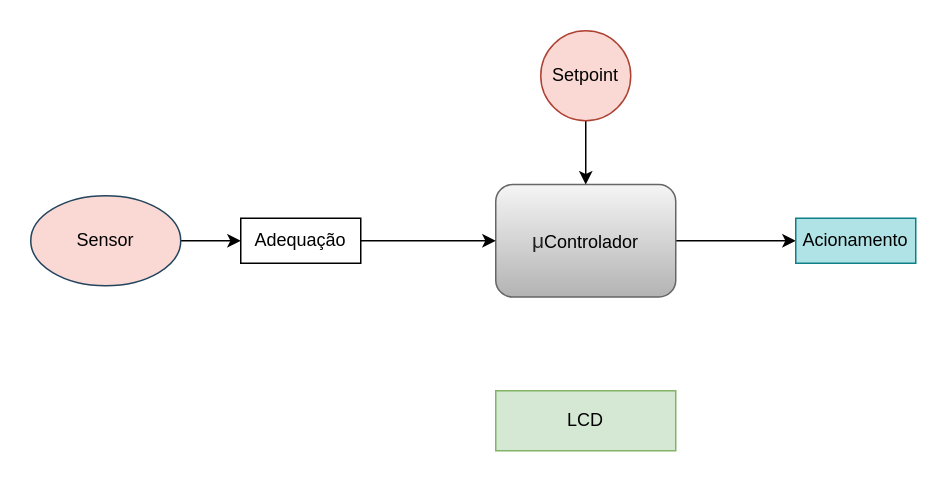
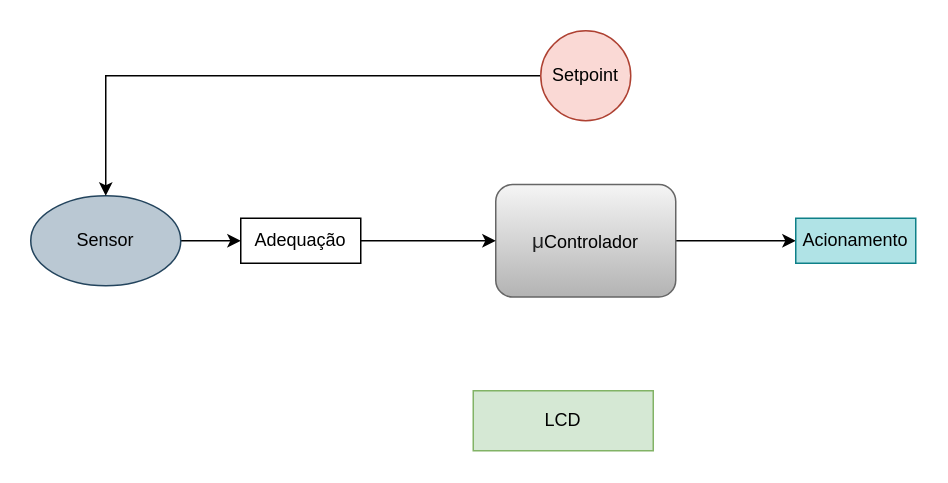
edge "Setpoint" -> "μControlador": now "Setpoint" -> "Sensor"
node "Sensor": fillcolor #fad9d5 -> #bac8d3
node "LCD": moved (586, 421) -> (563, 421)
